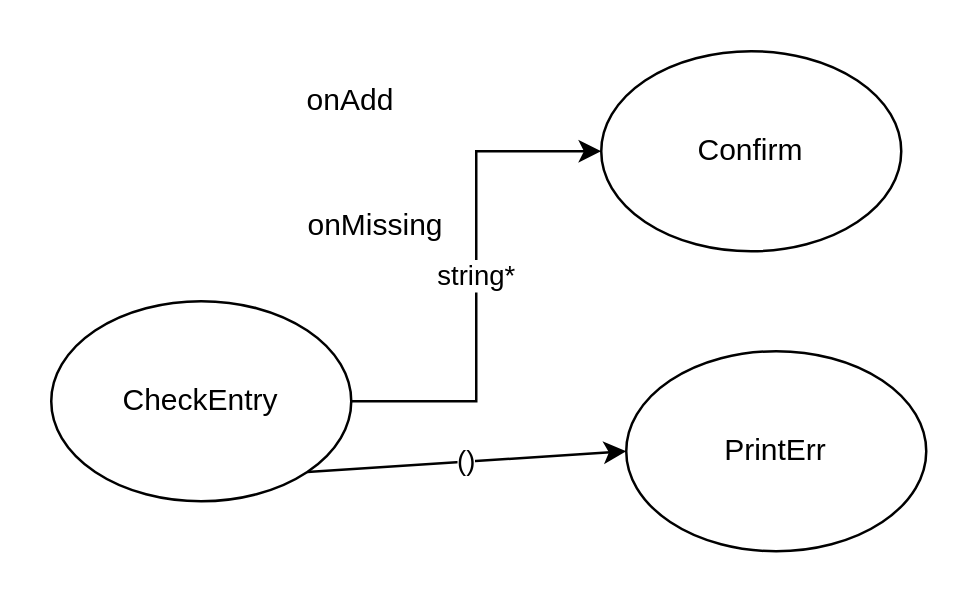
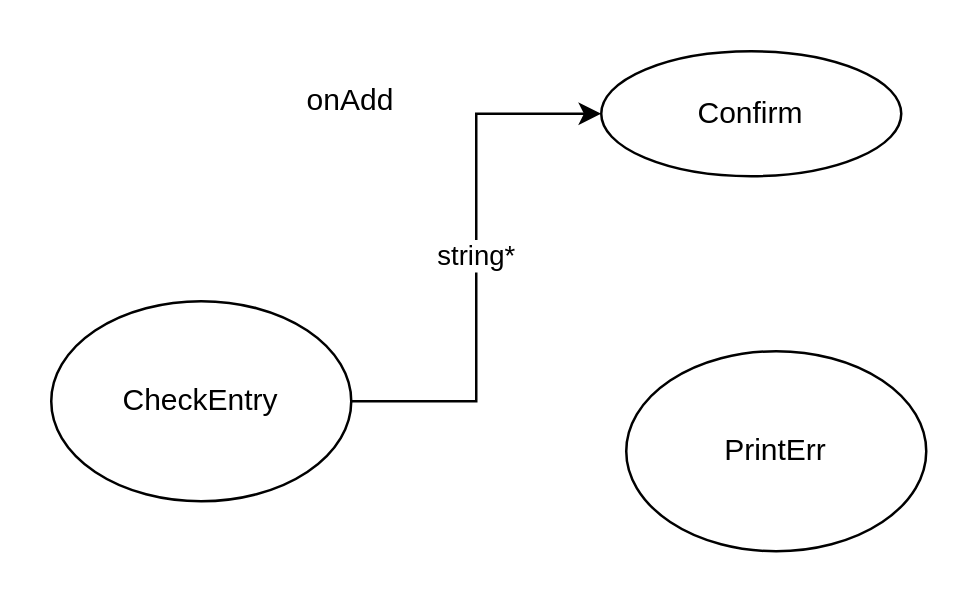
node "Confirm": size 300x200 -> 300x125
node "onMissing": removed
edge "CheckEntry" -> "PrintErr": removed, label "()"
